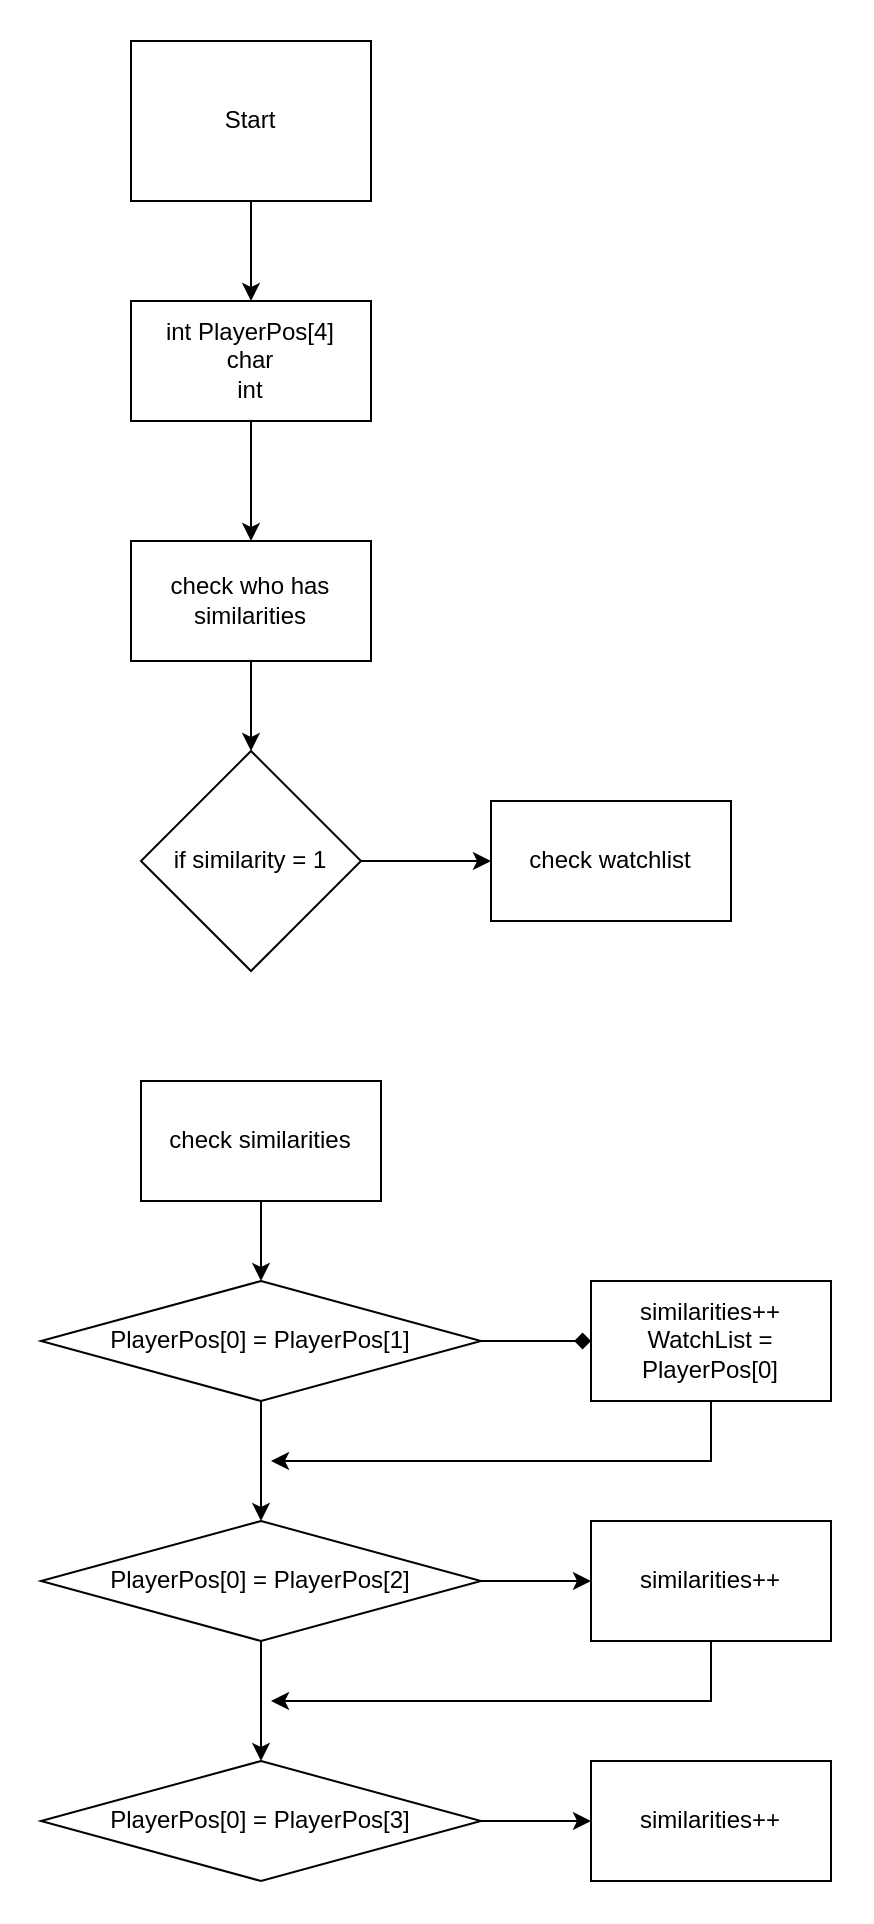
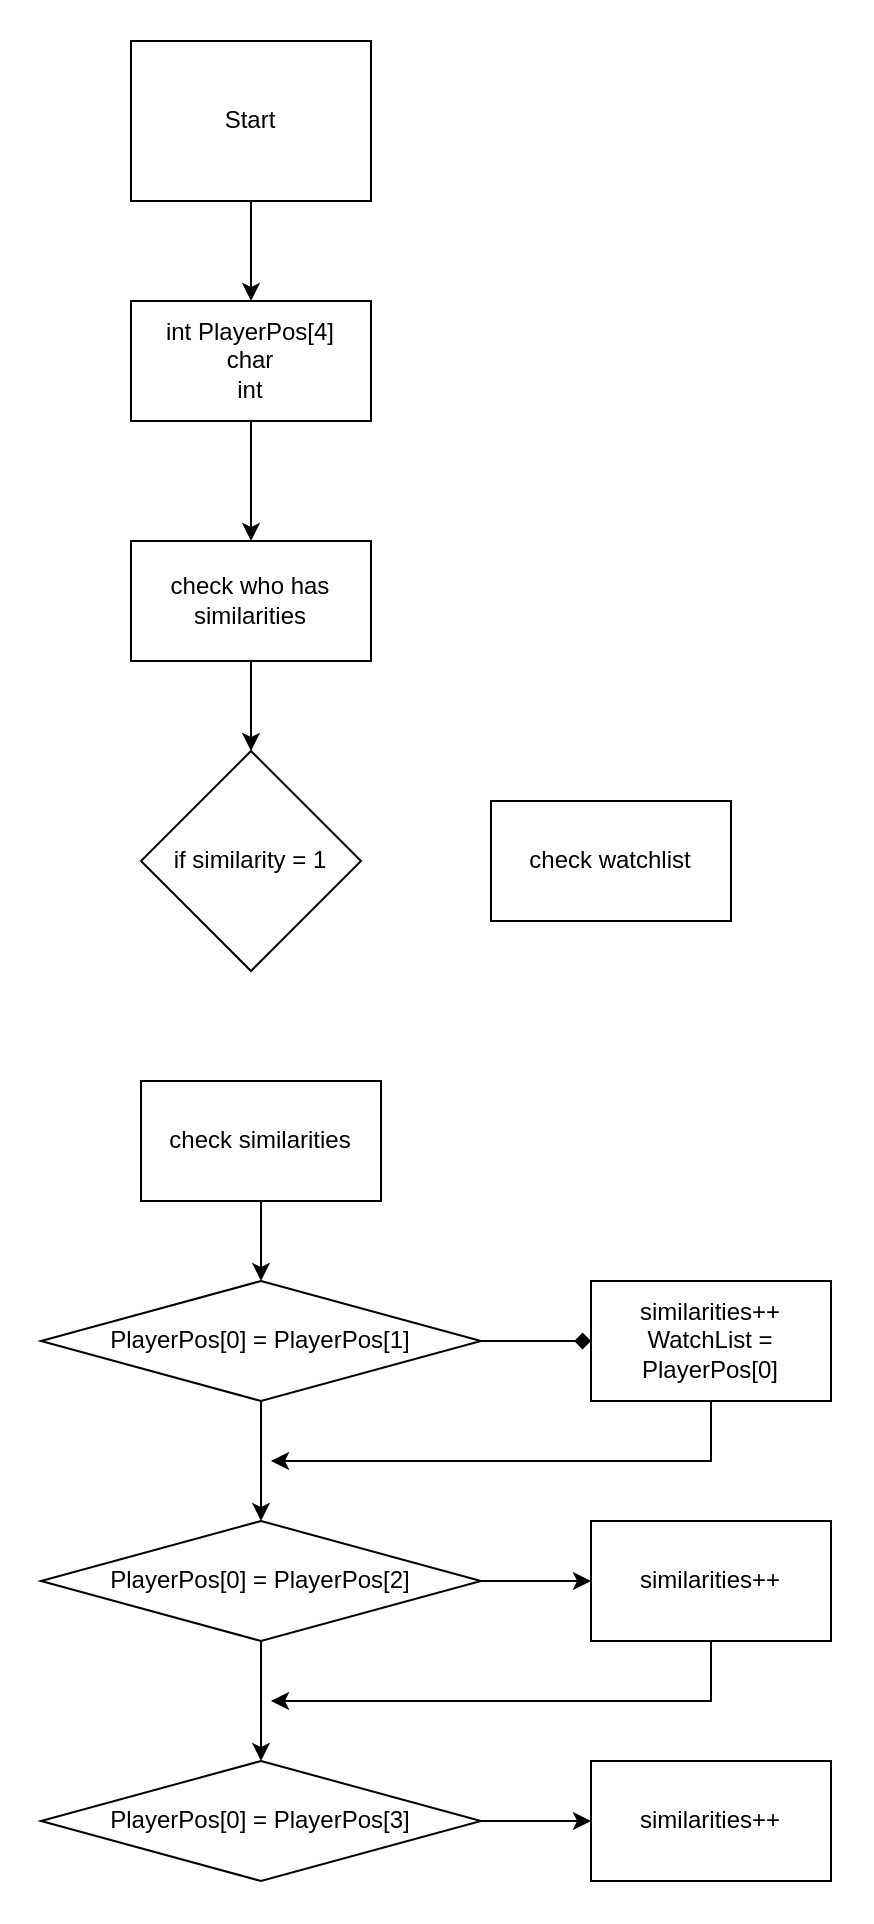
edge "if similarity = 1" -> "check watchlist": removed
